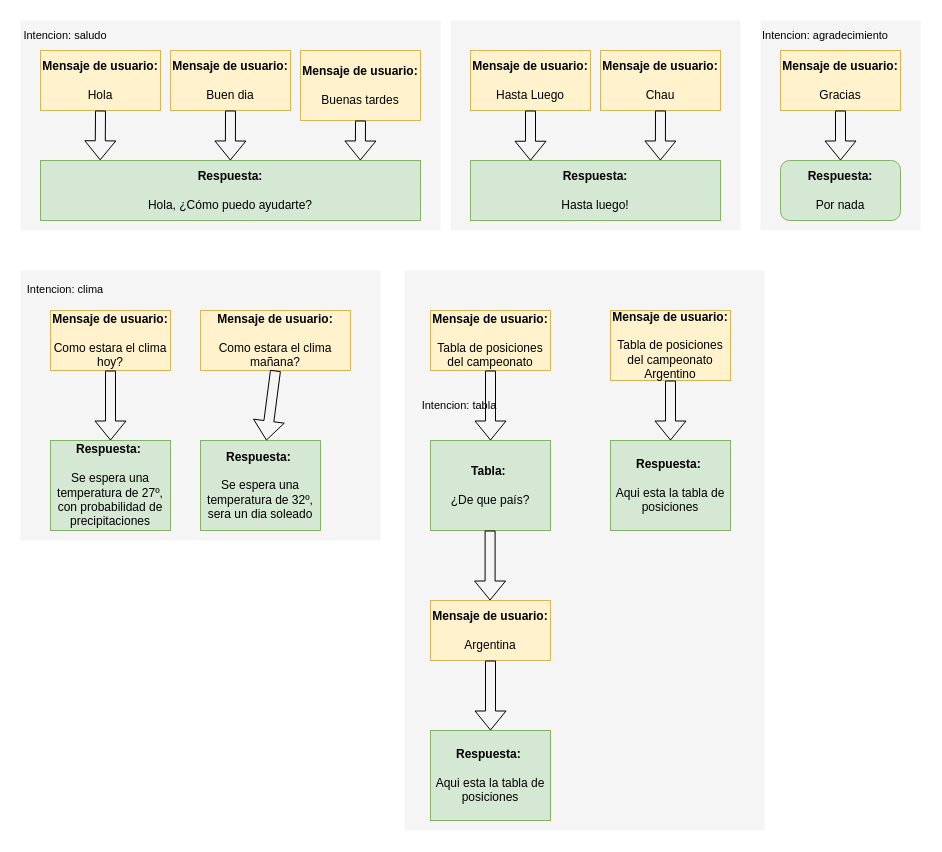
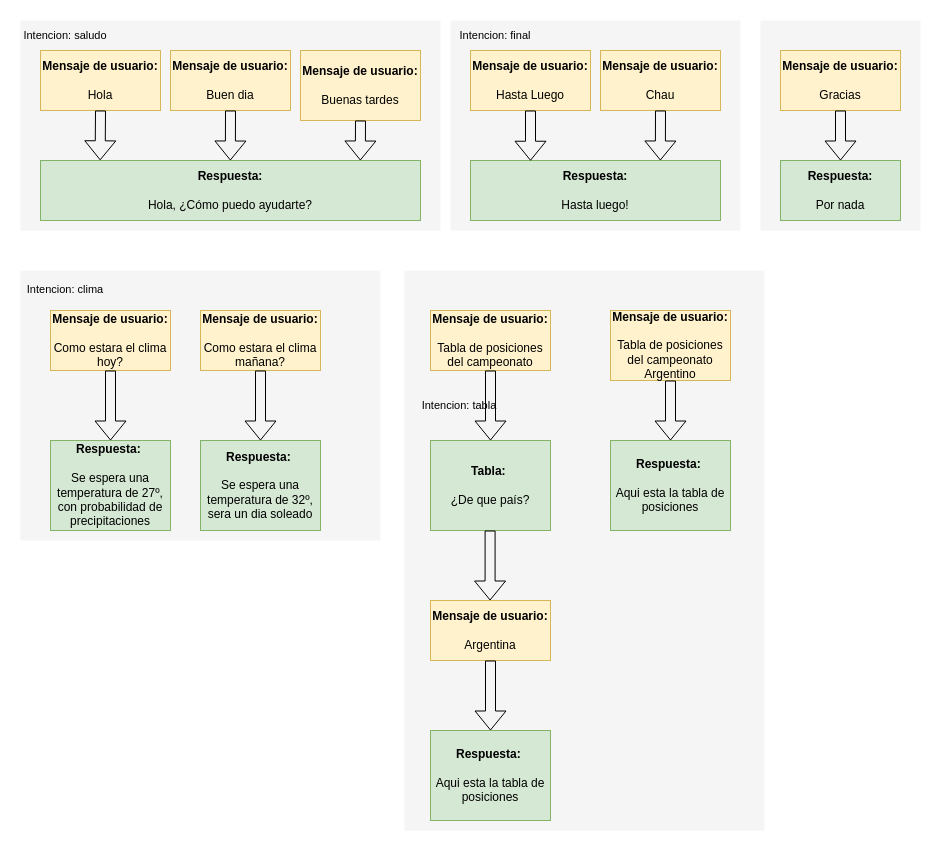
node "Intencion: final": added
node "Intencion: agradecimiento": removed
node "Respuesta: Por nada": shape rounded rectangle -> rectangle
node "Mensaje de usuario: Como estara el clima mañana?": size 150x60 -> 120x60
